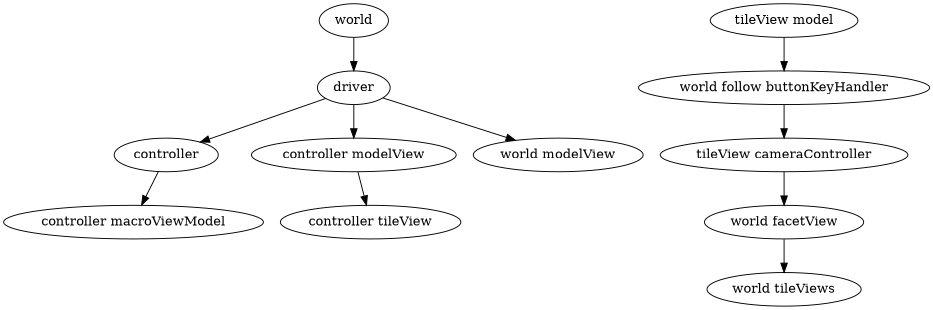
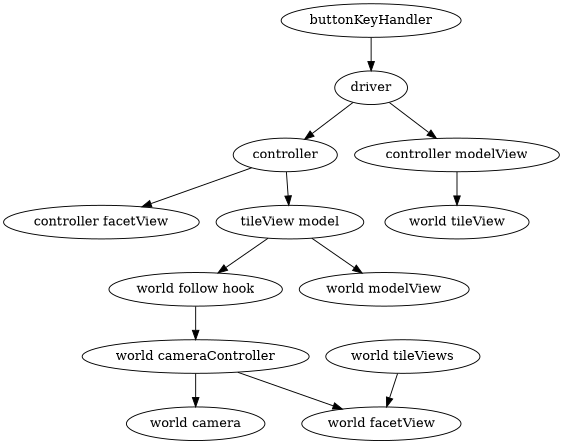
node "world": label "world" -> "buttonKeyHandler"
node "world follow buttonKeyHandler": label "world follow buttonKeyHandler" -> "world follow hook"
edge "driver" -> "world modelView": now "tileView model" -> "world modelView"
node "tileView cameraController": label "tileView cameraController" -> "world cameraController"
edge "controller" -> "tileView model": added
node "controller macroViewModel": label "controller macroViewModel" -> "controller facetView"
node "controller tileView": label "controller tileView" -> "world tileView"
edge "world facetView" -> "world tileViews": reversed
node "world camera": added
